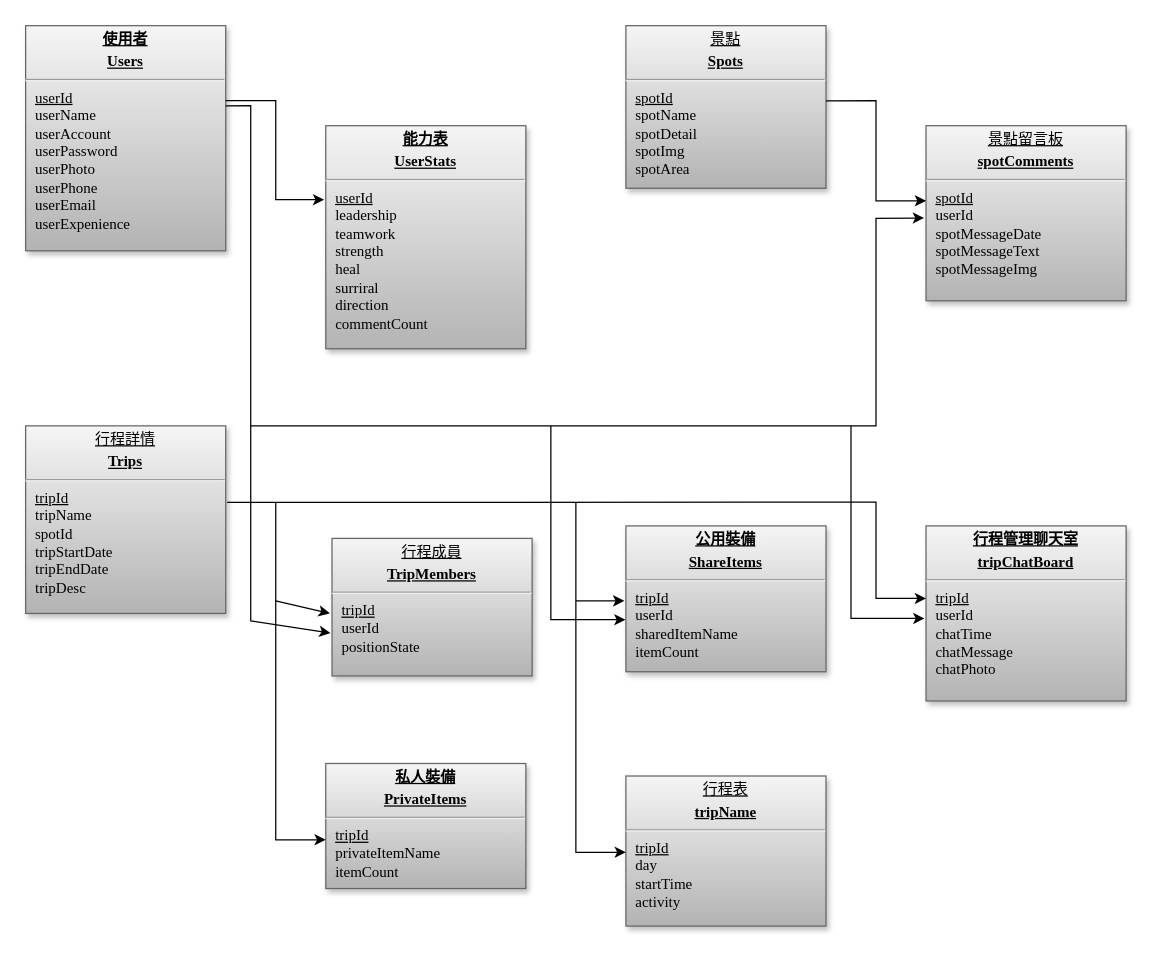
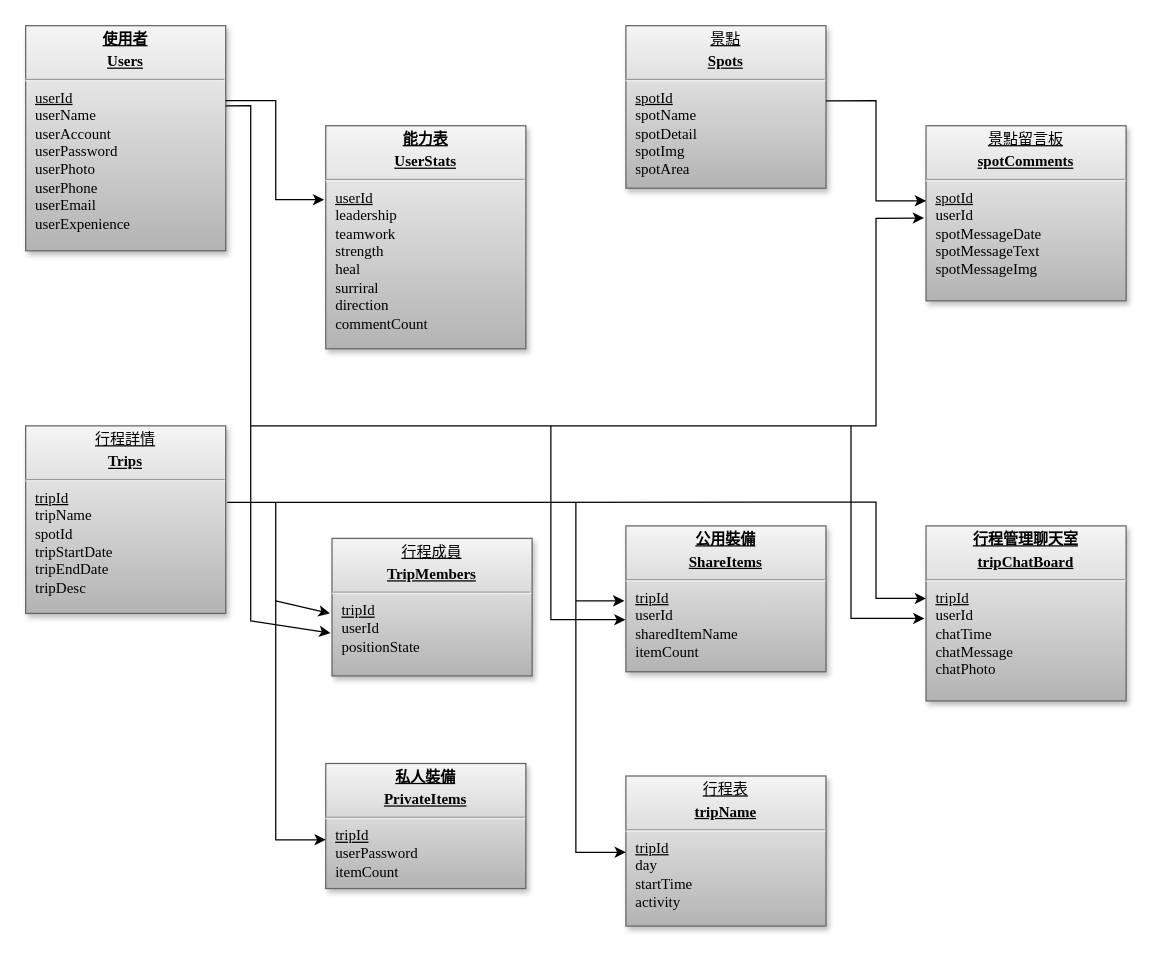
node "私人裝備 PrivateItems tripId privateItemName itemCount": label "私人裝備 PrivateItems tripId privateItemName itemCount" -> "私人裝備 PrivateItems tripId userPassword itemCount"
